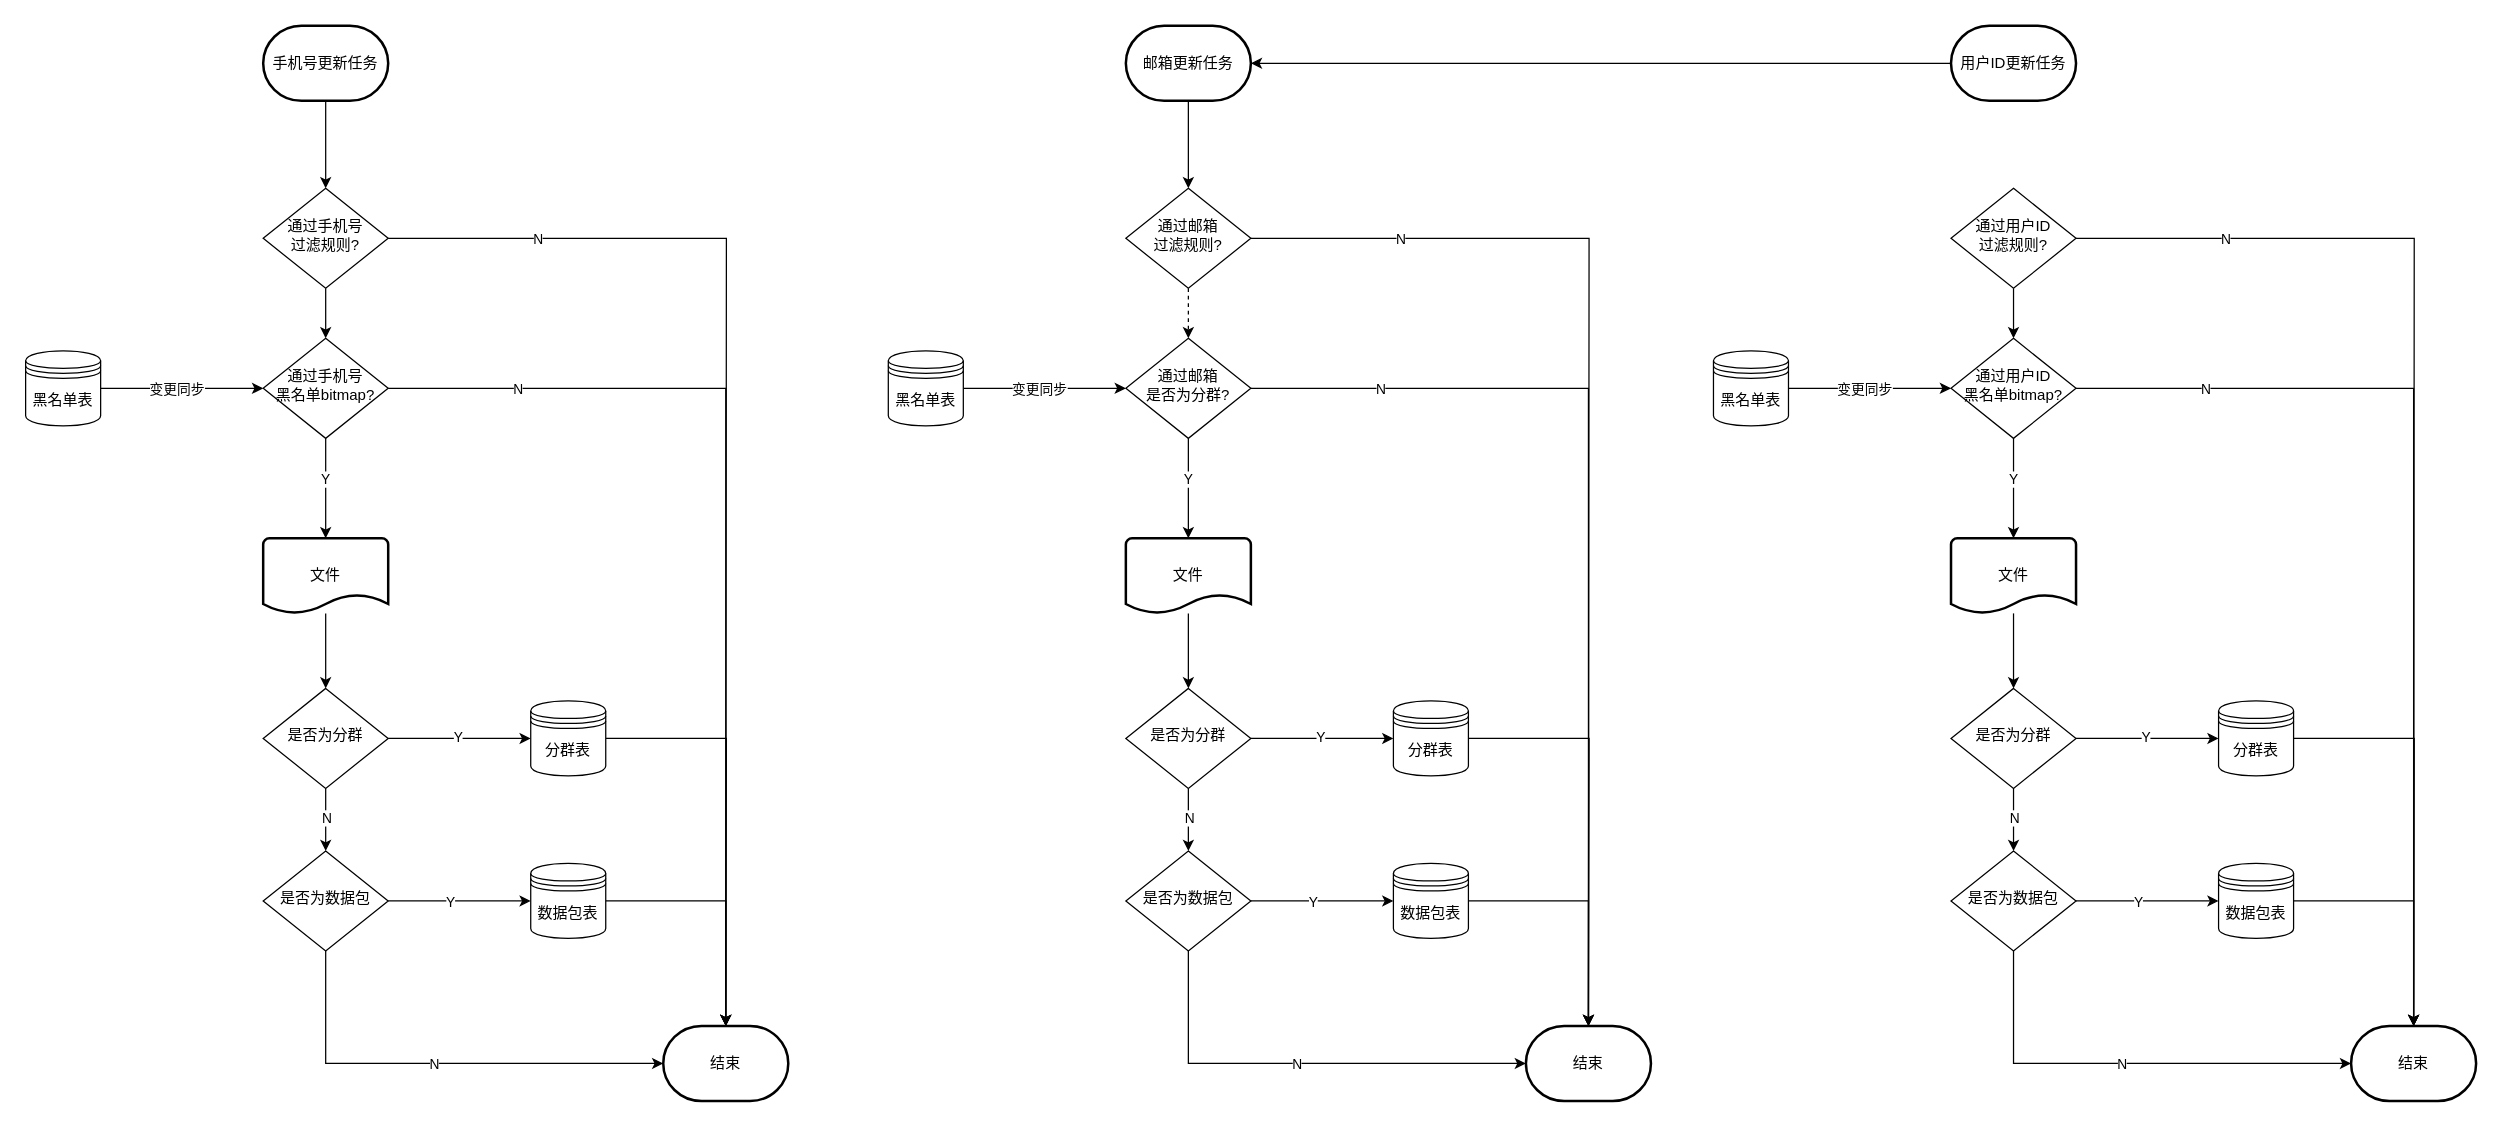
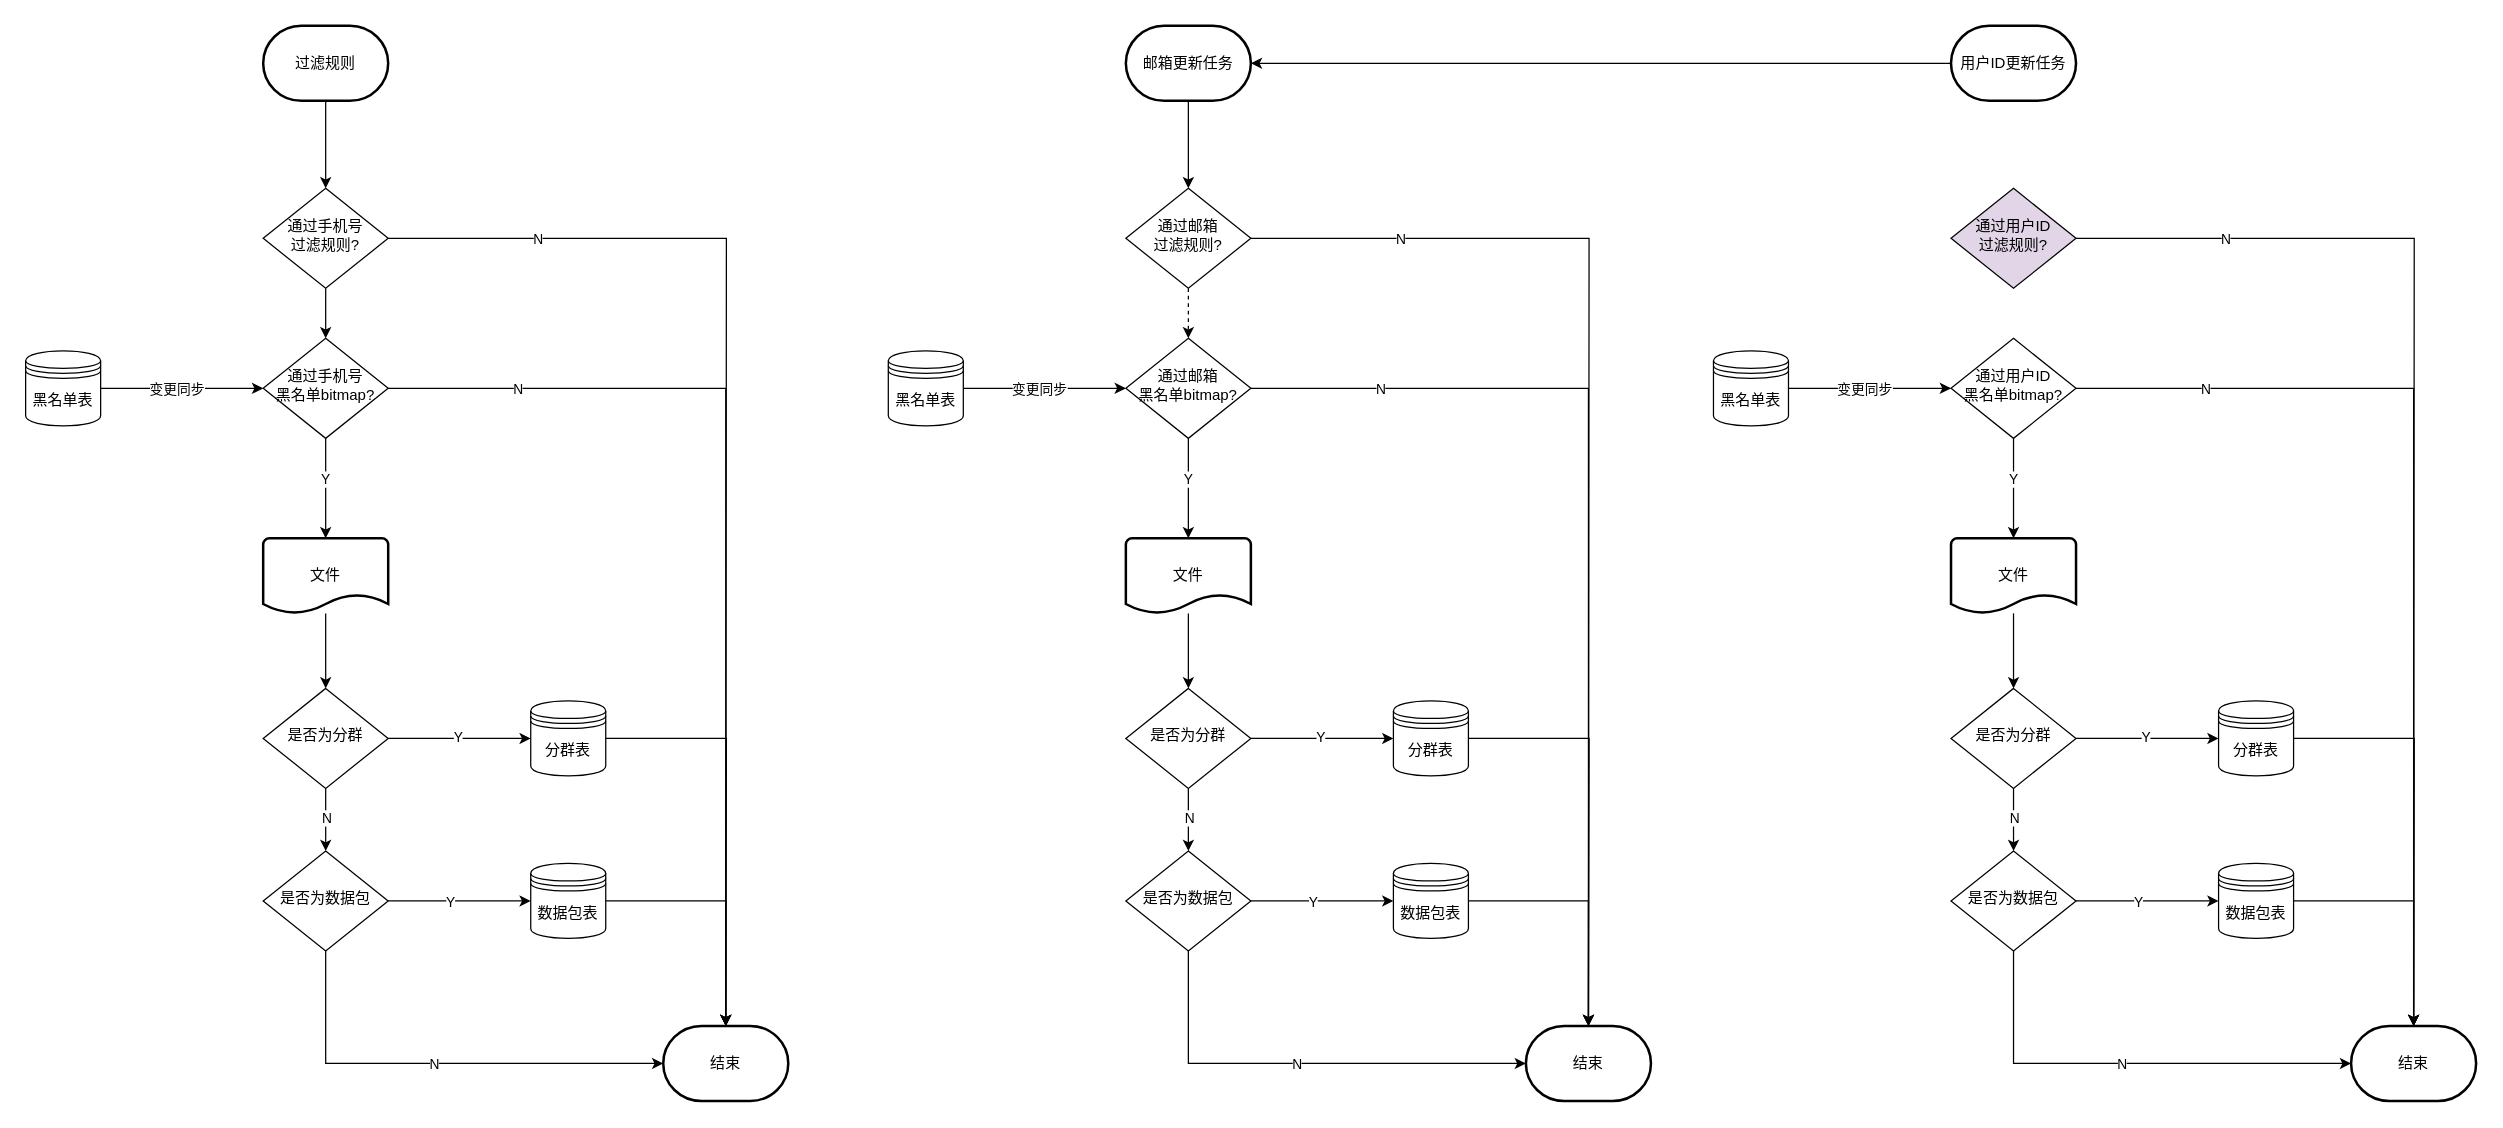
node "手机号更新任务": label "手机号更新任务" -> "过滤规则"
node "通过用户ID 过滤规则?": fillcolor #ffffff -> #e1d5e7
edge "通过用户ID 过滤规则?" -> "通过用户ID 黑名单bitmap?": removed
node "通过邮箱 是否为分群?": label "通过邮箱 是否为分群?" -> "通过邮箱 黑名单bitmap?"
